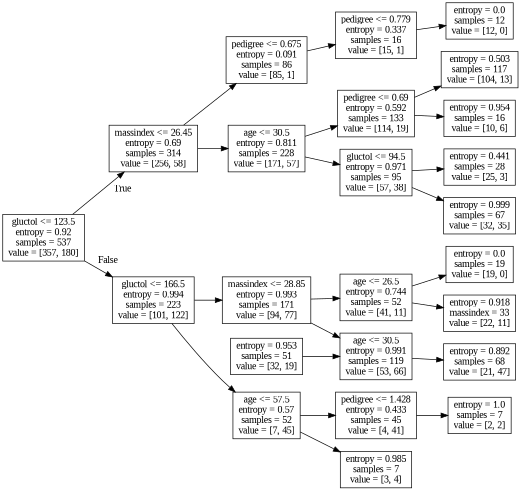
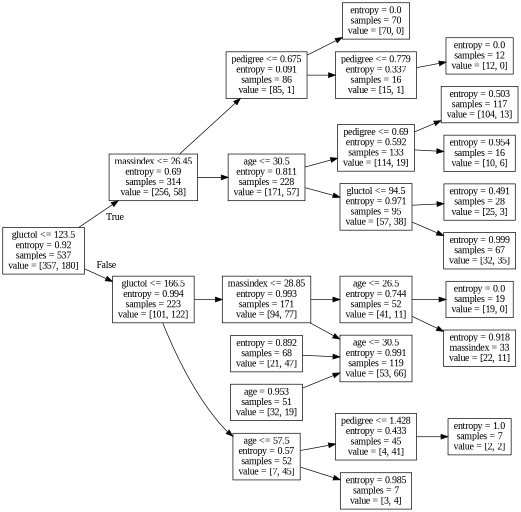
node "entropy = 0.0 samples = 70 value = [70, 0]": added
node "entropy = 0.441 samples = 28 value = [25, 3]": label "entropy = 0.441 samples = 28 value = [25, 3]" -> "entropy = 0.491 samples = 28 value = [25, 3]"
node "entropy = 0.953 samples = 51 value = [32, 19]": label "entropy = 0.953 samples = 51 value = [32, 19]" -> "age = 0.953 samples = 51 value = [32, 19]"
edge "age <= 30.5 entropy = 0.991 samples = 119 value = [53, 66]" -> "entropy = 0.892 samples = 68 value = [21, 47]": reversed
